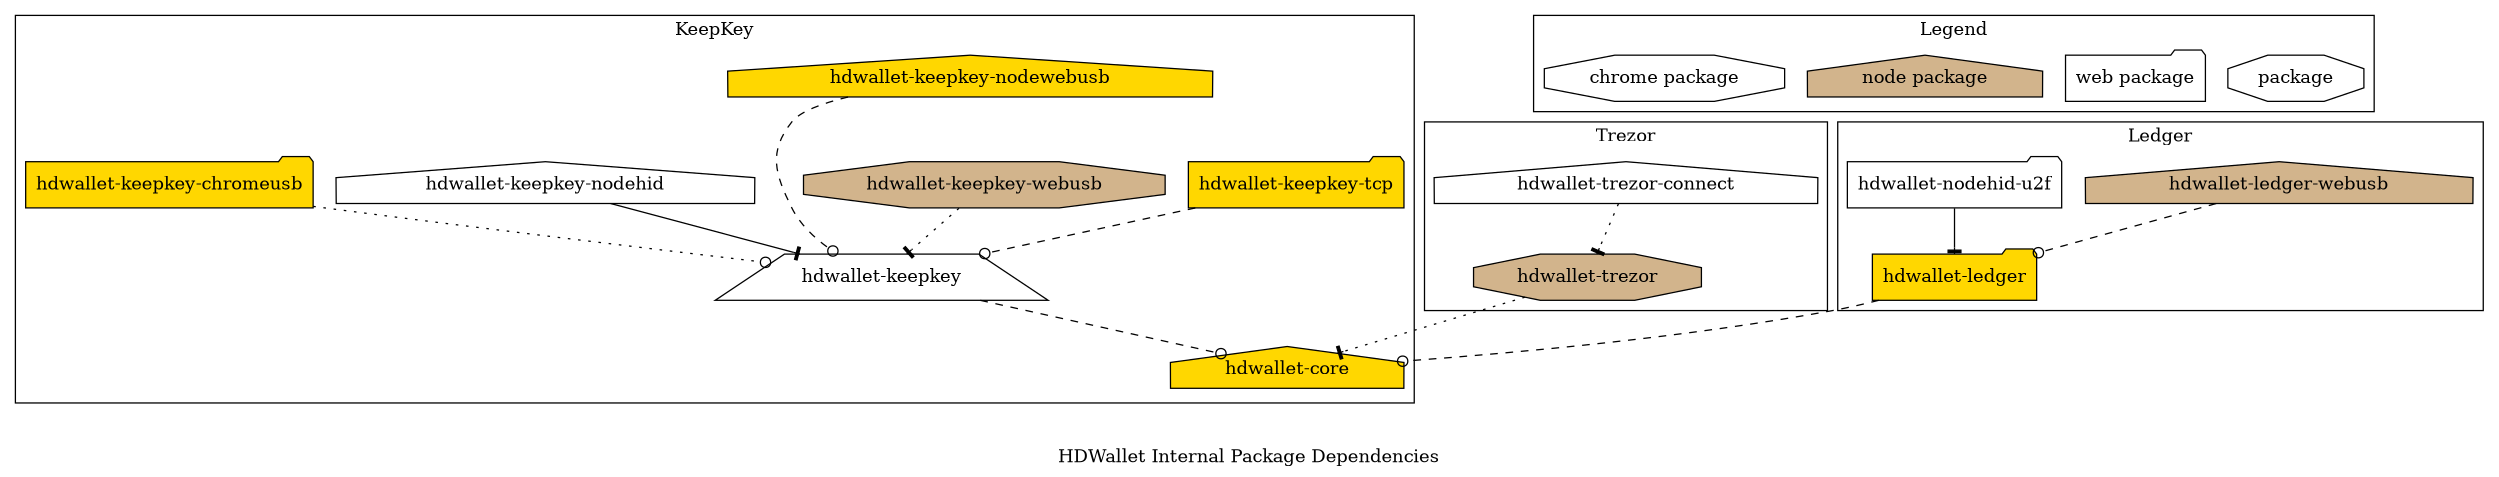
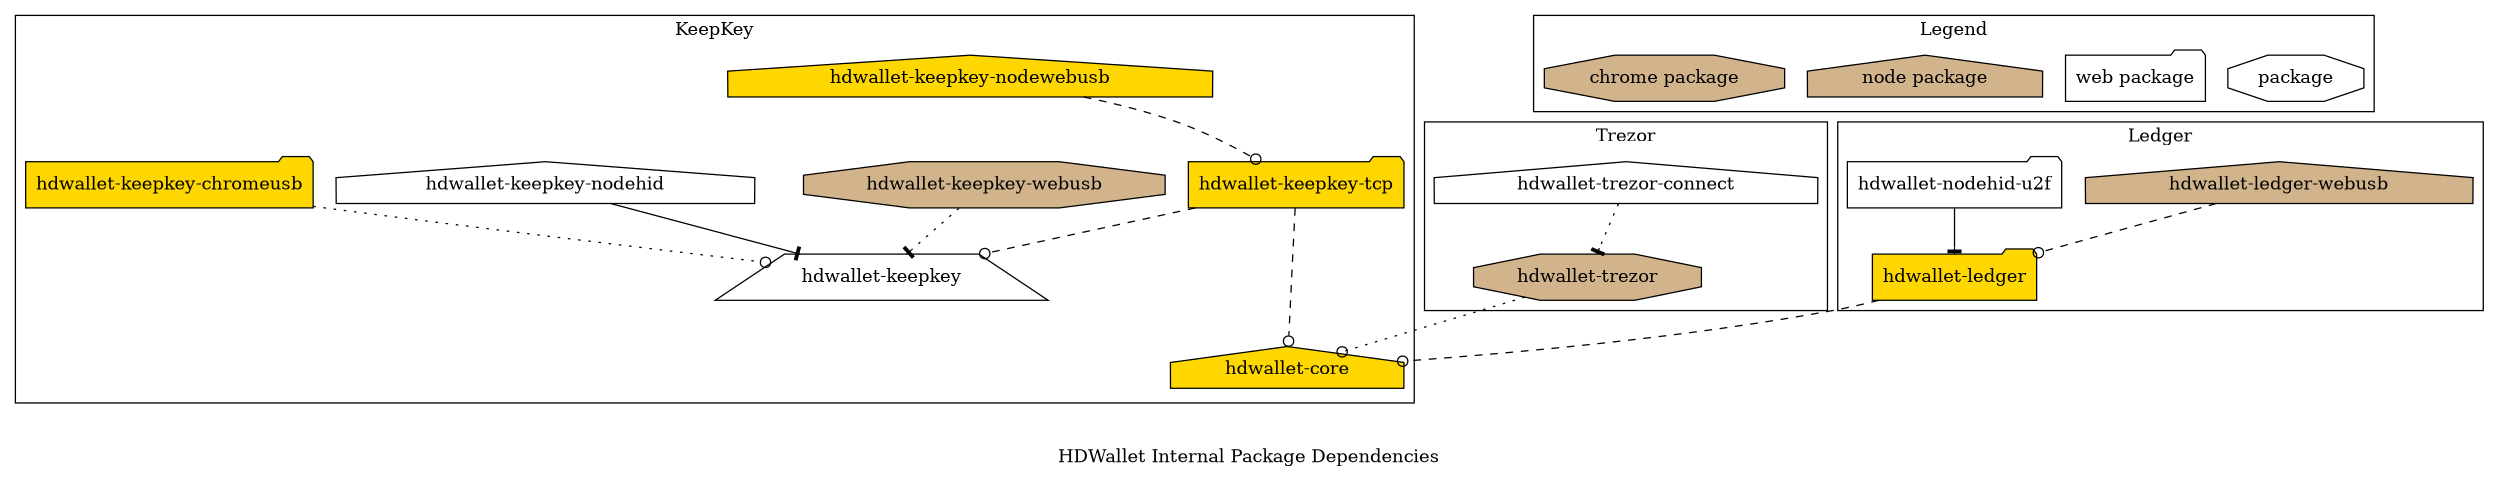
node "chrome package": fillcolor white -> tan
edge "hdwallet-keepkey-nodewebusb" -> "hdwallet-keepkey": now "hdwallet-keepkey-nodewebusb" -> "hdwallet-keepkey-tcp"
edge "hdwallet-trezor" -> "hdwallet-core": arrowhead tee -> odot
edge "hdwallet-keepkey" -> "hdwallet-core": now "hdwallet-keepkey-tcp" -> "hdwallet-core"
